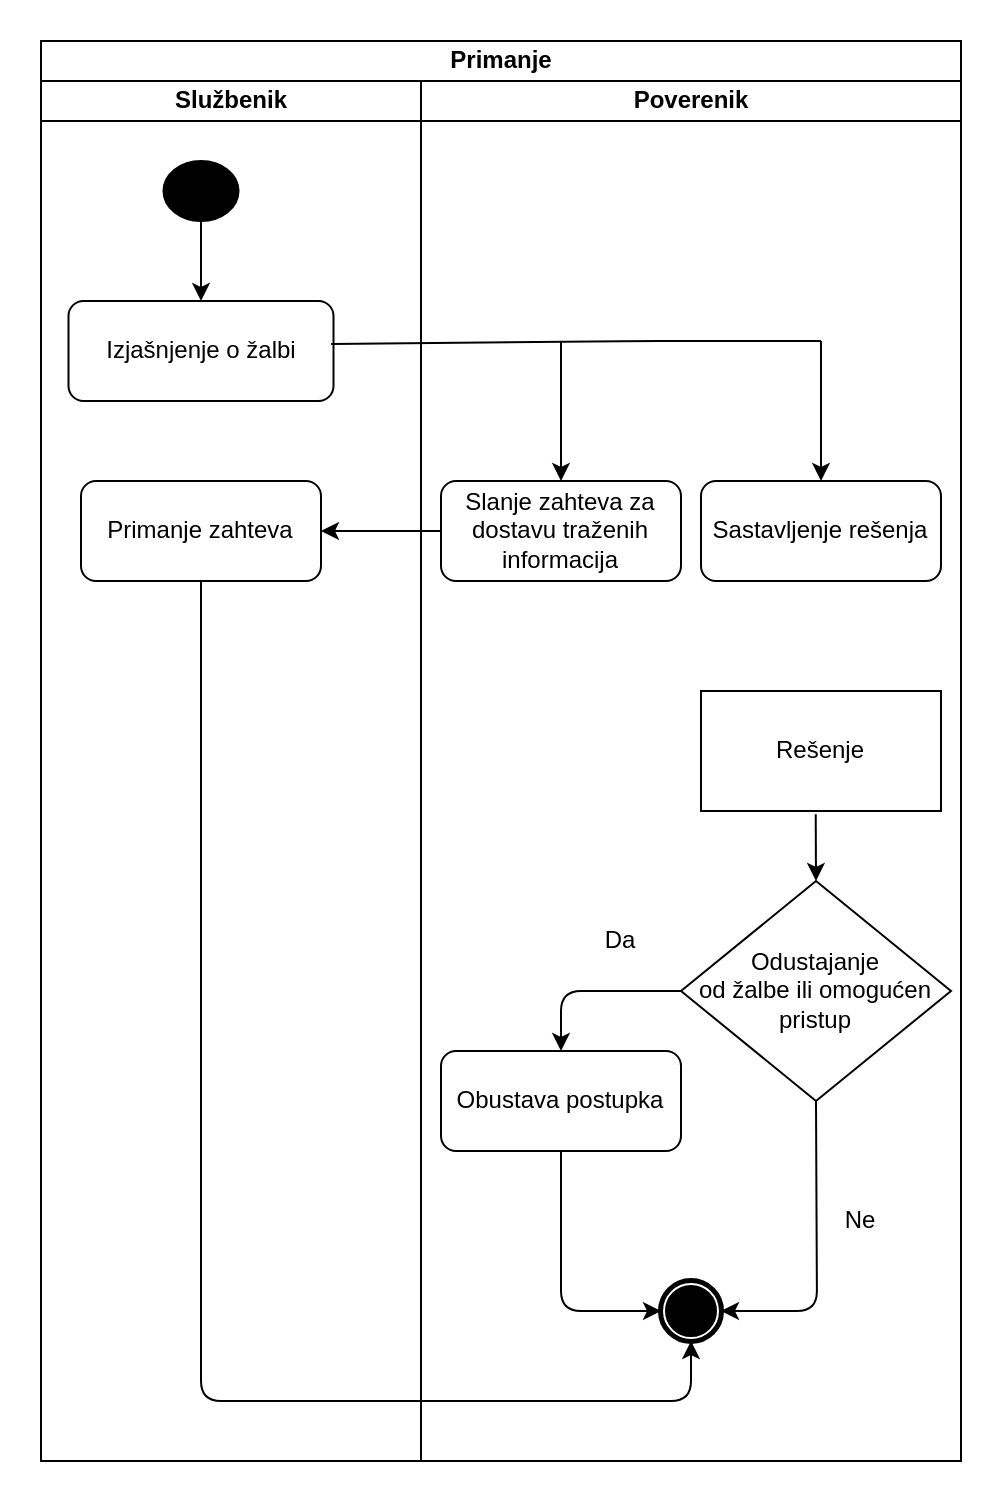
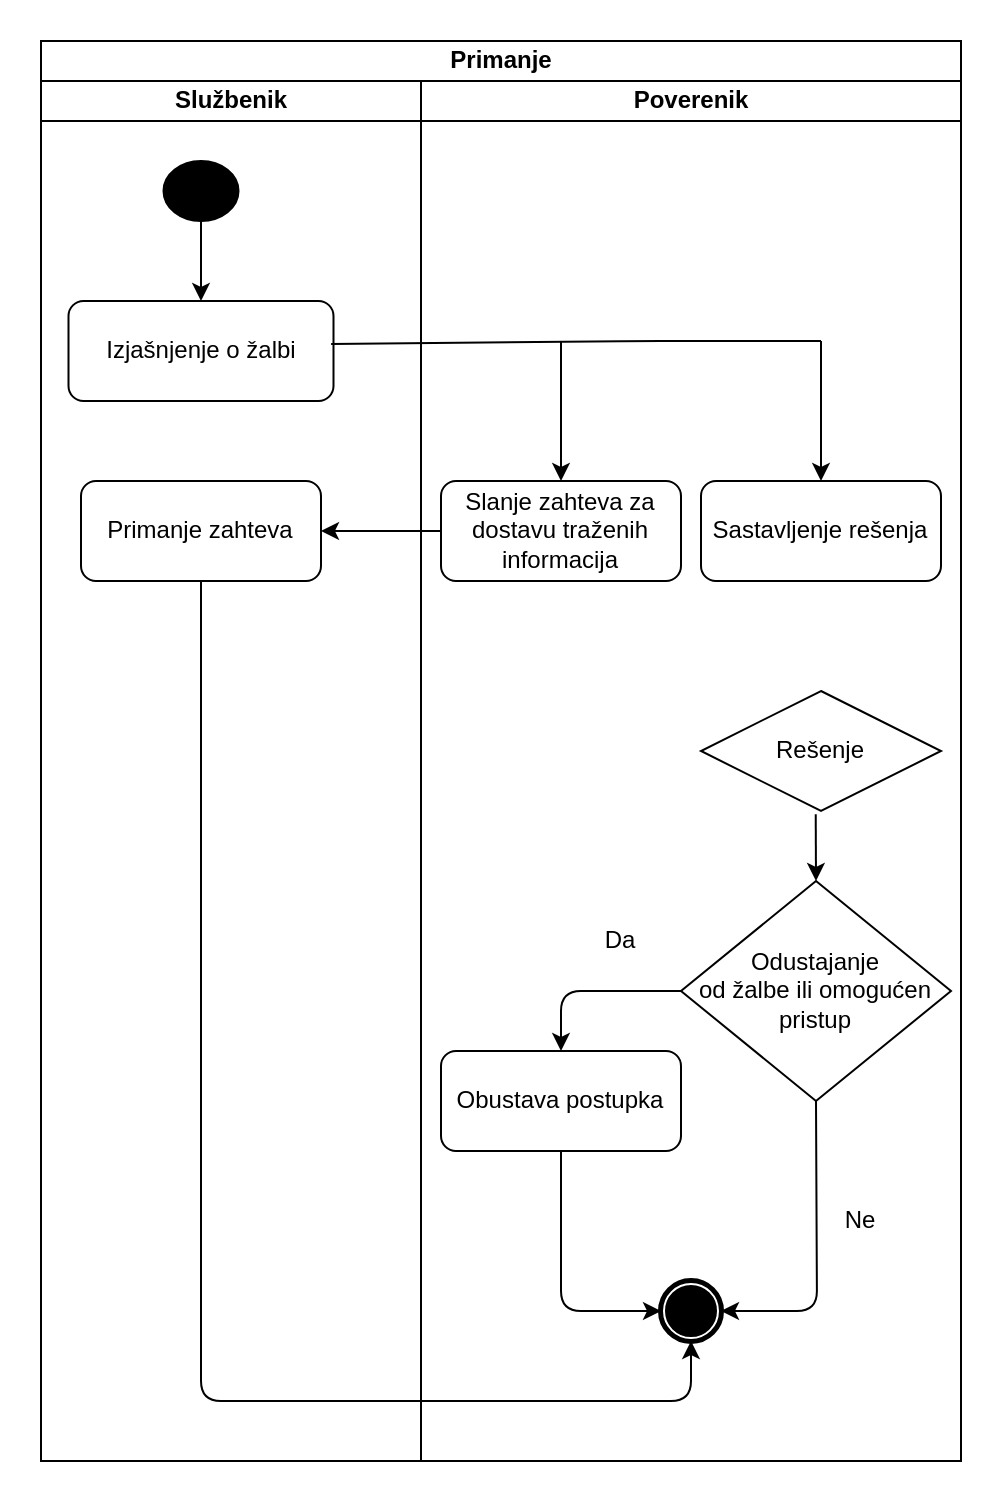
node "Rešenje": shape rectangle -> diamond
